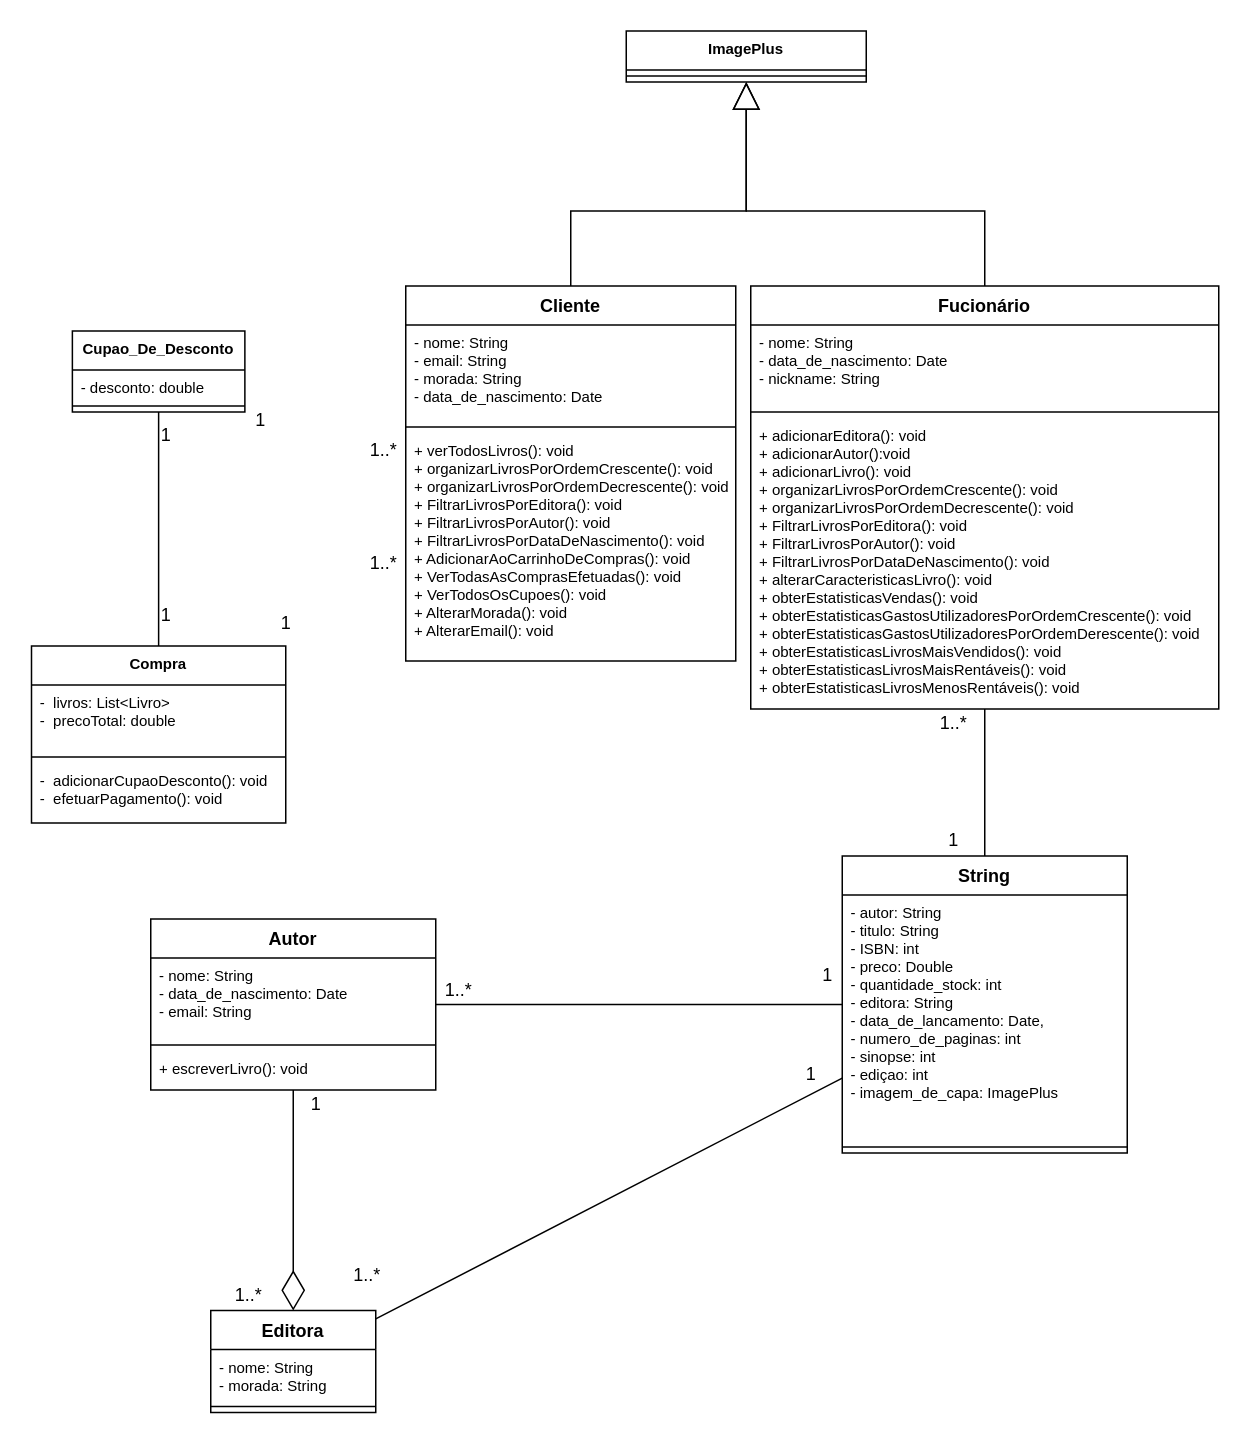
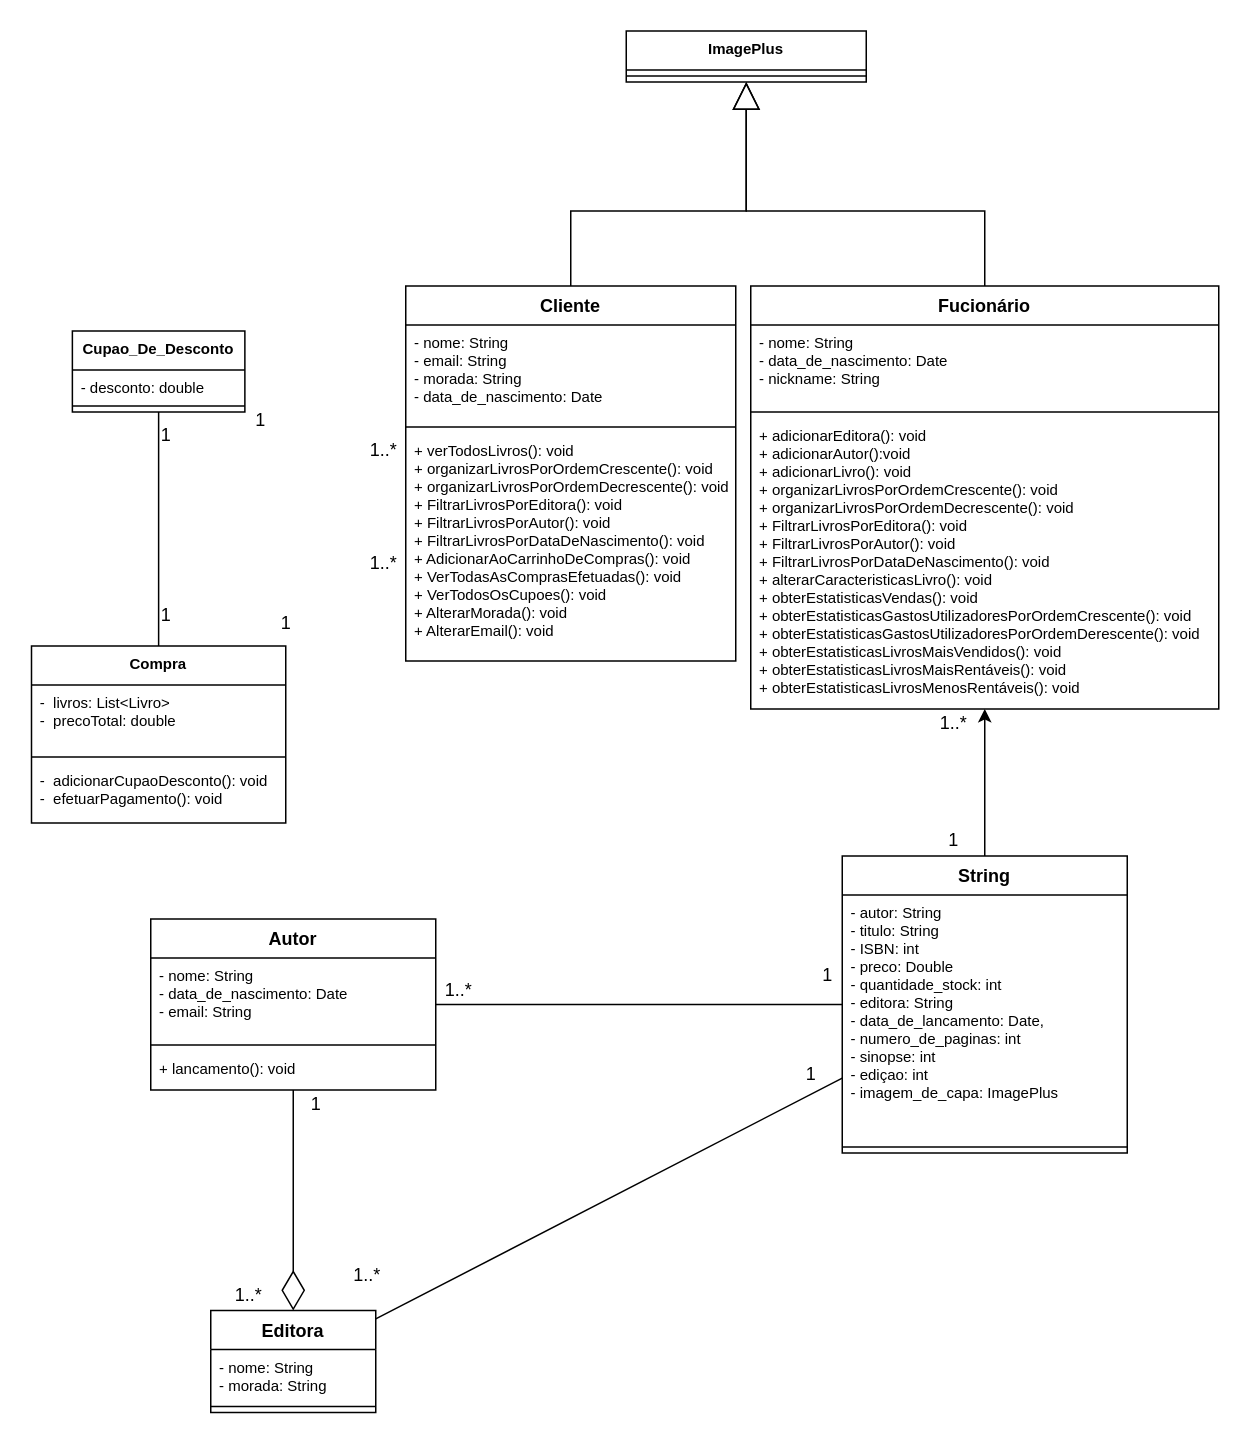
edge "Fucionário" -- "String": arrowhead none -> classic
node "+ escreverLivro(): void": label "+ escreverLivro(): void" -> "+ lancamento(): void"
